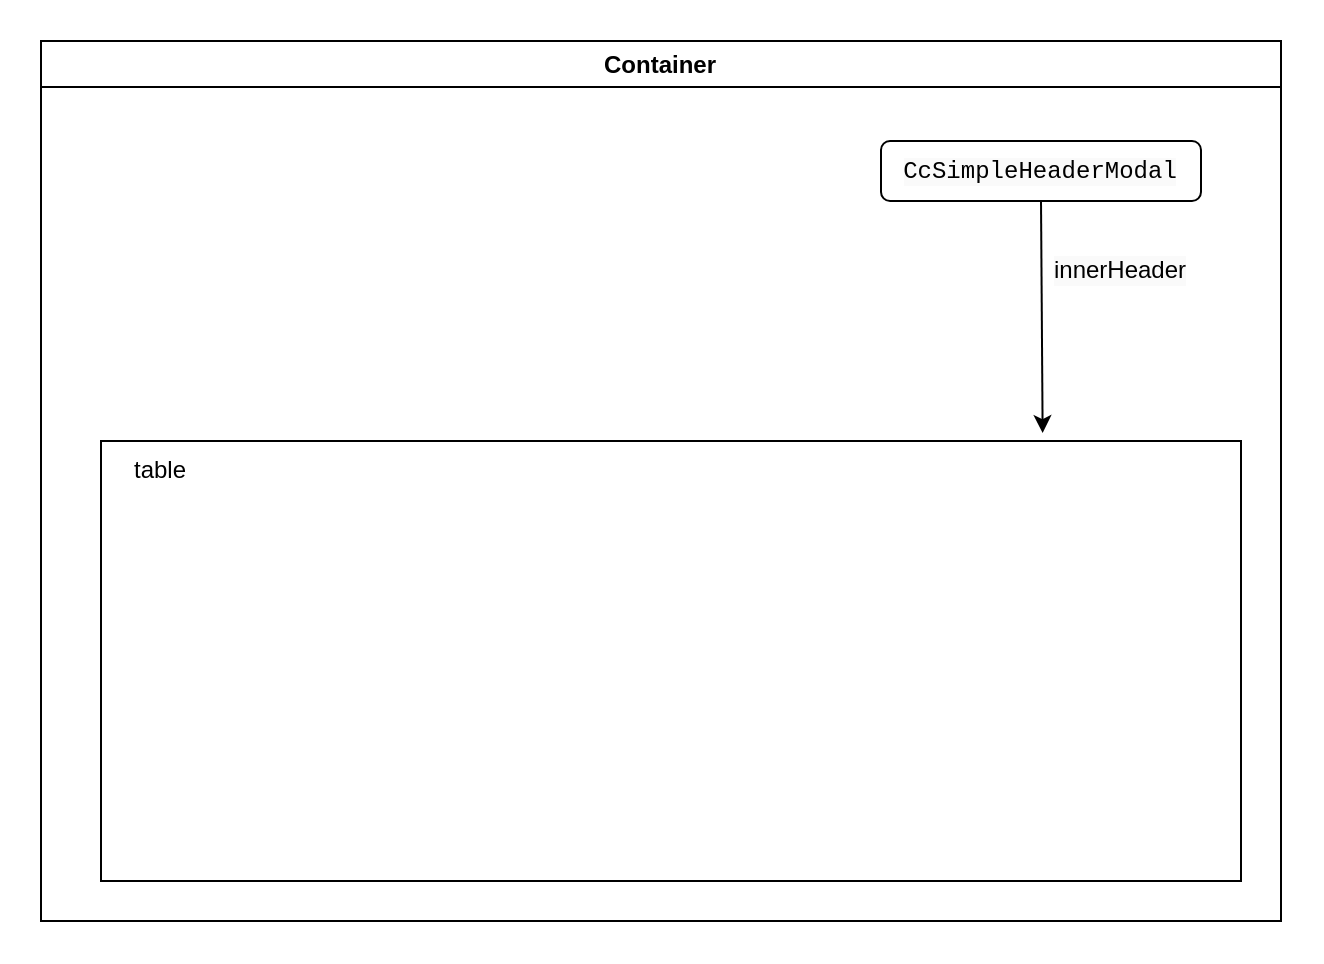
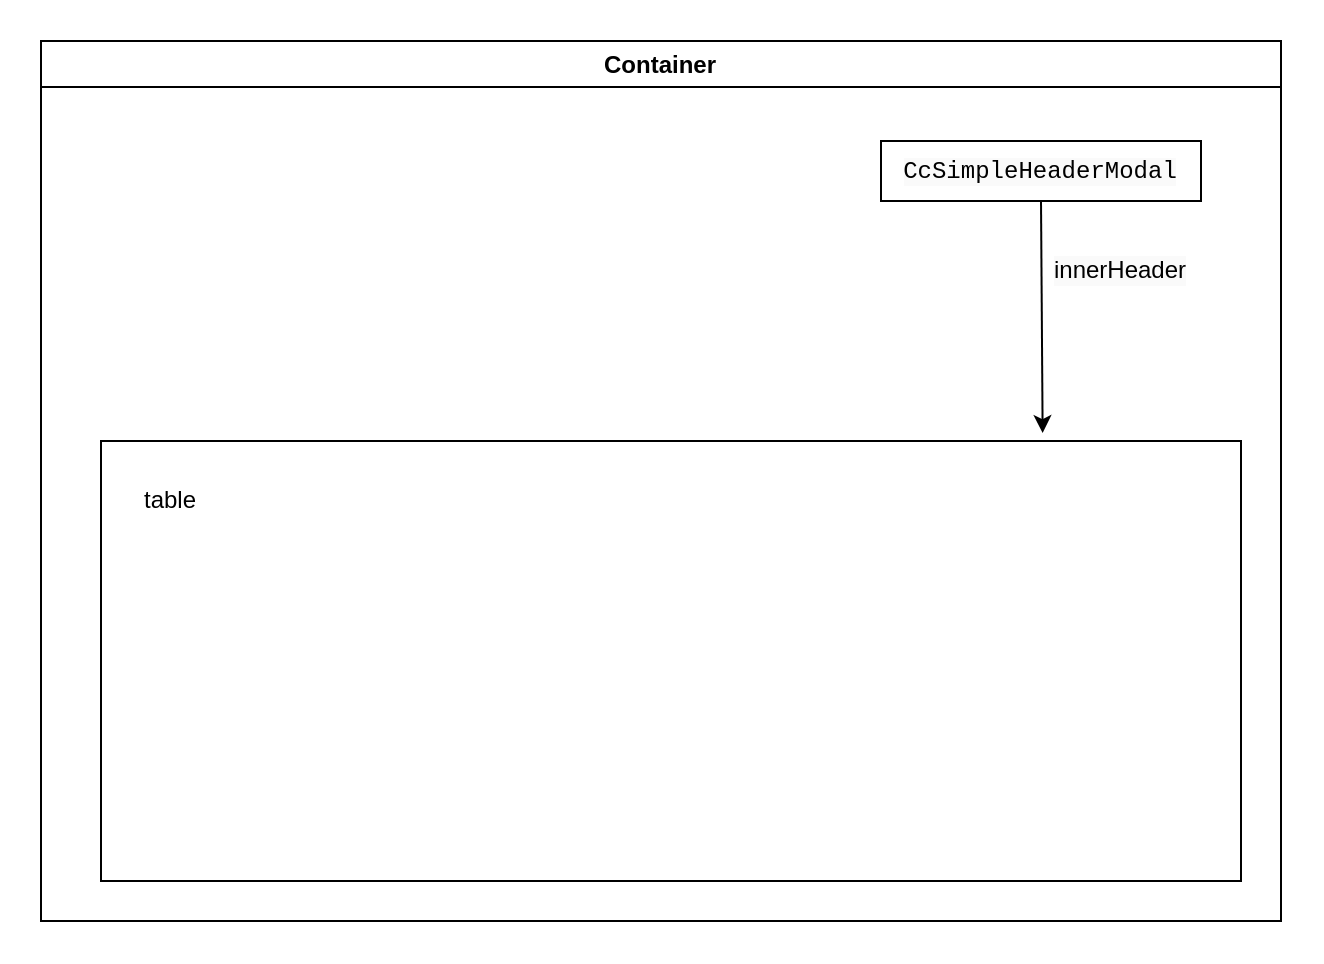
node "CcSimpleHeaderModal": shape rounded rectangle -> rectangle
node "table": moved (161, 471) -> (171, 501)
